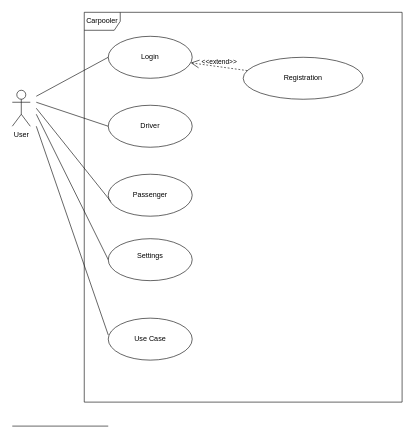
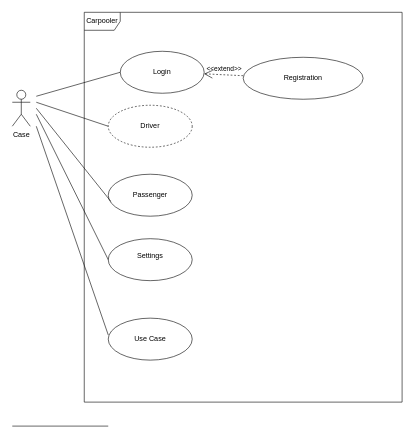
node "Login": moved (150, 57) -> (162, 72)
node "Driver": style solid -> dashed
node "User": label "User" -> "Case"
